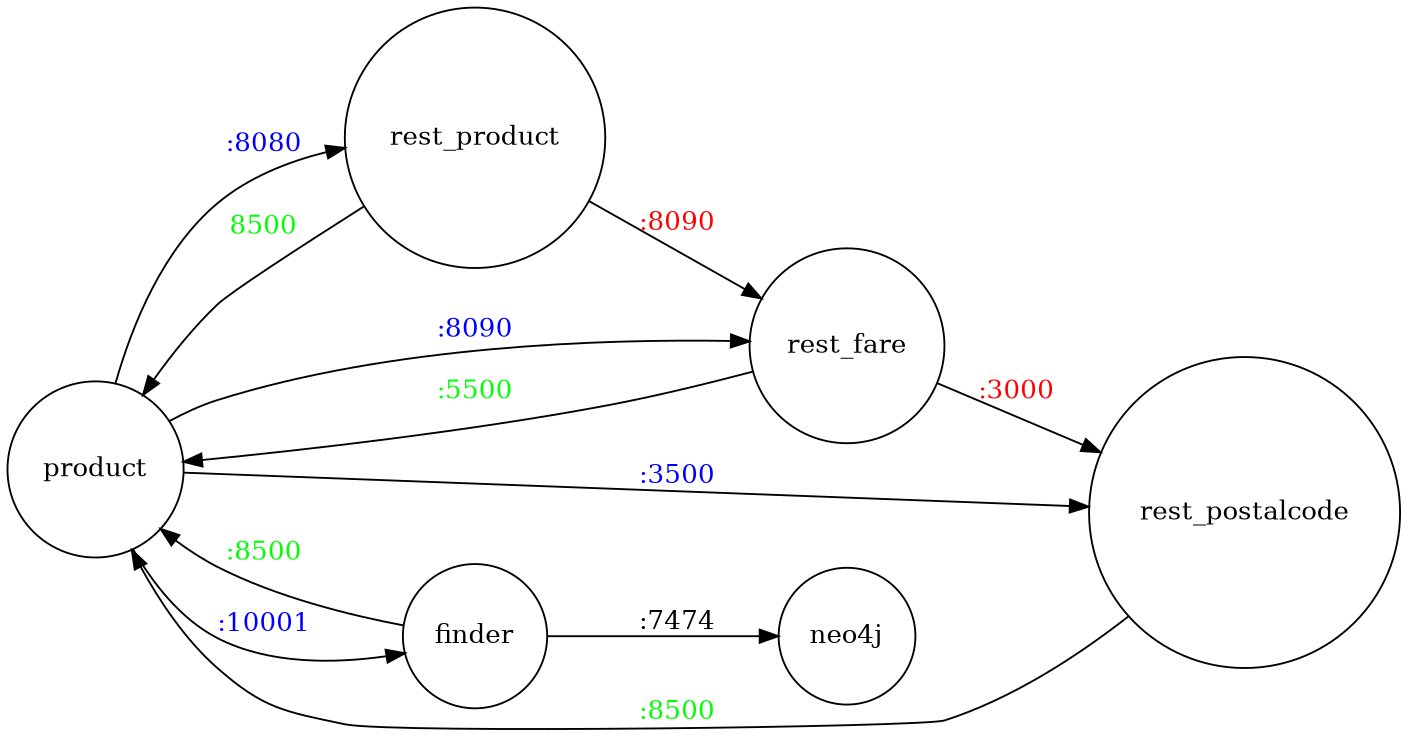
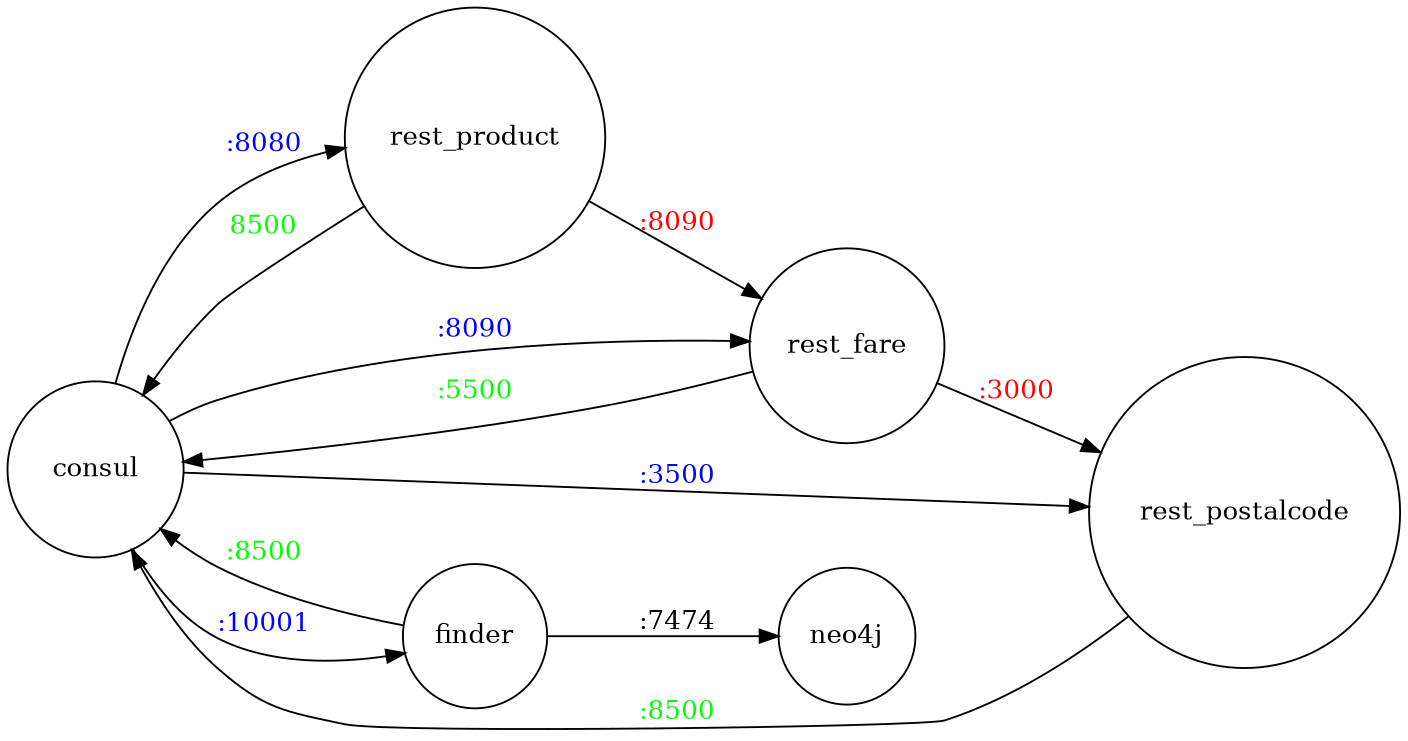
node "product": label "product" -> "consul"
